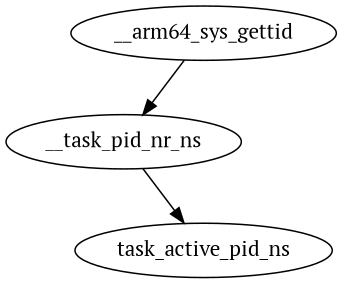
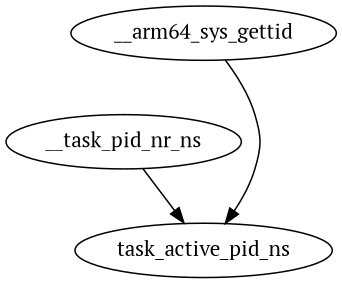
edge "__arm64_sys_gettid" -> "__task_pid_nr_ns": now "__arm64_sys_gettid" -> "task_active_pid_ns"
